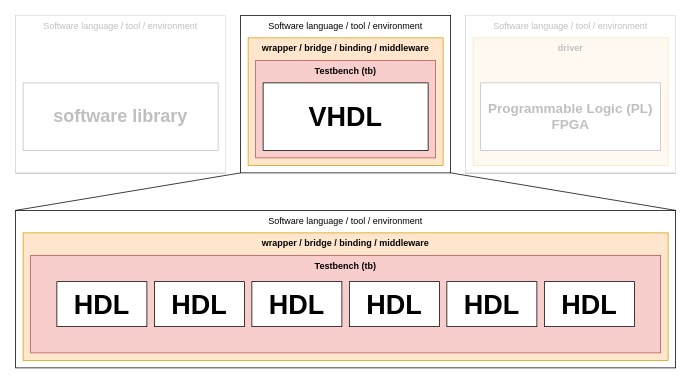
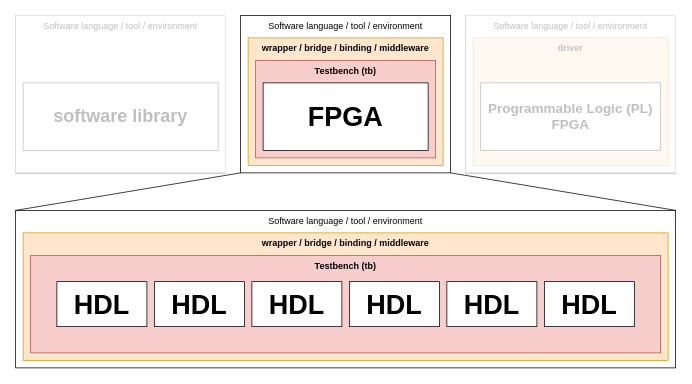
node "VHDL": label "VHDL" -> "FPGA"
